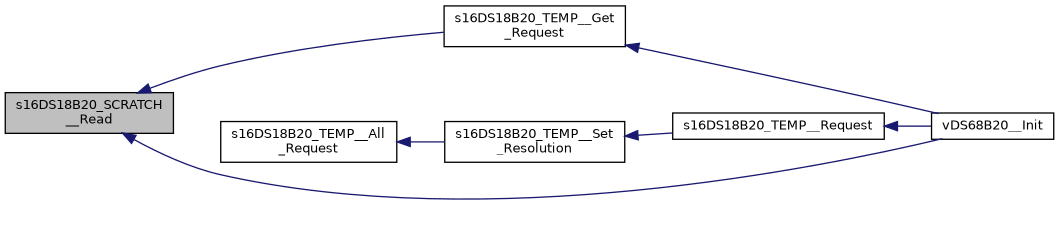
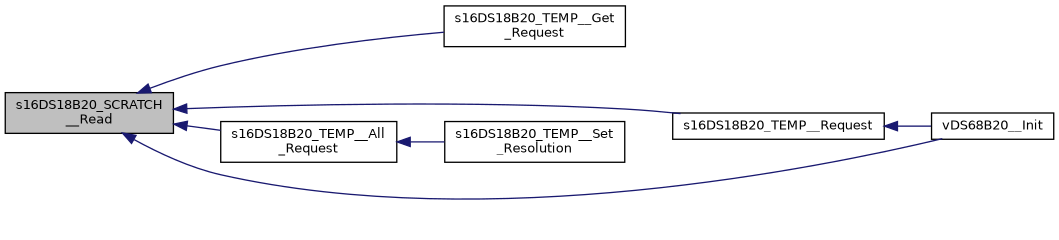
edge "vDS68B20__Init" -> "s16DS18B20_TEMP__Get _Request": removed
edge "s16DS18B20_TEMP__All _Request" -> "s16DS18B20_SCRATCH __Read": added
edge "s16DS18B20_TEMP__Request" -> "s16DS18B20_TEMP__Set _Resolution": now "s16DS18B20_TEMP__Request" -> "s16DS18B20_SCRATCH __Read"
